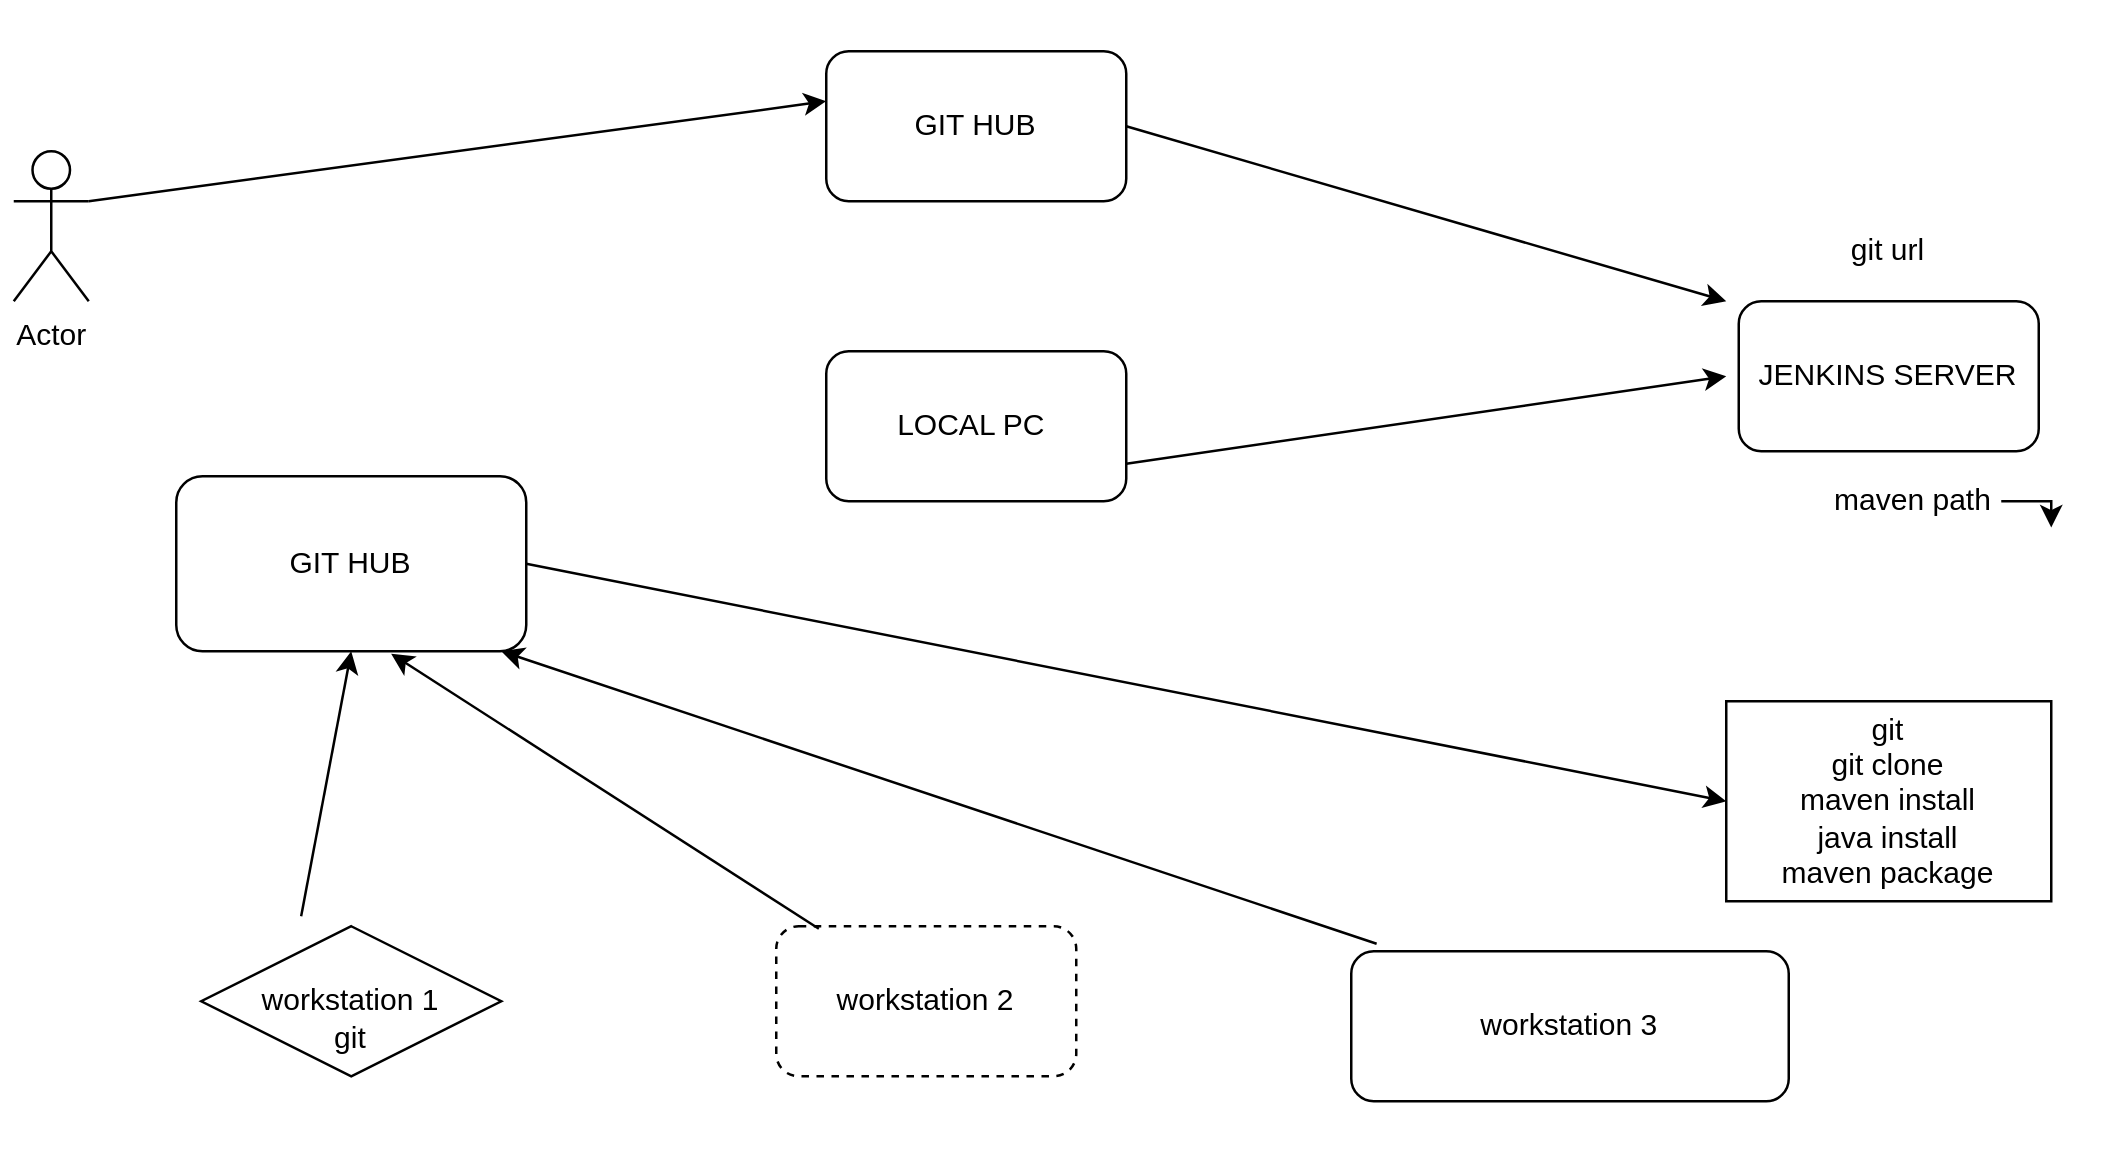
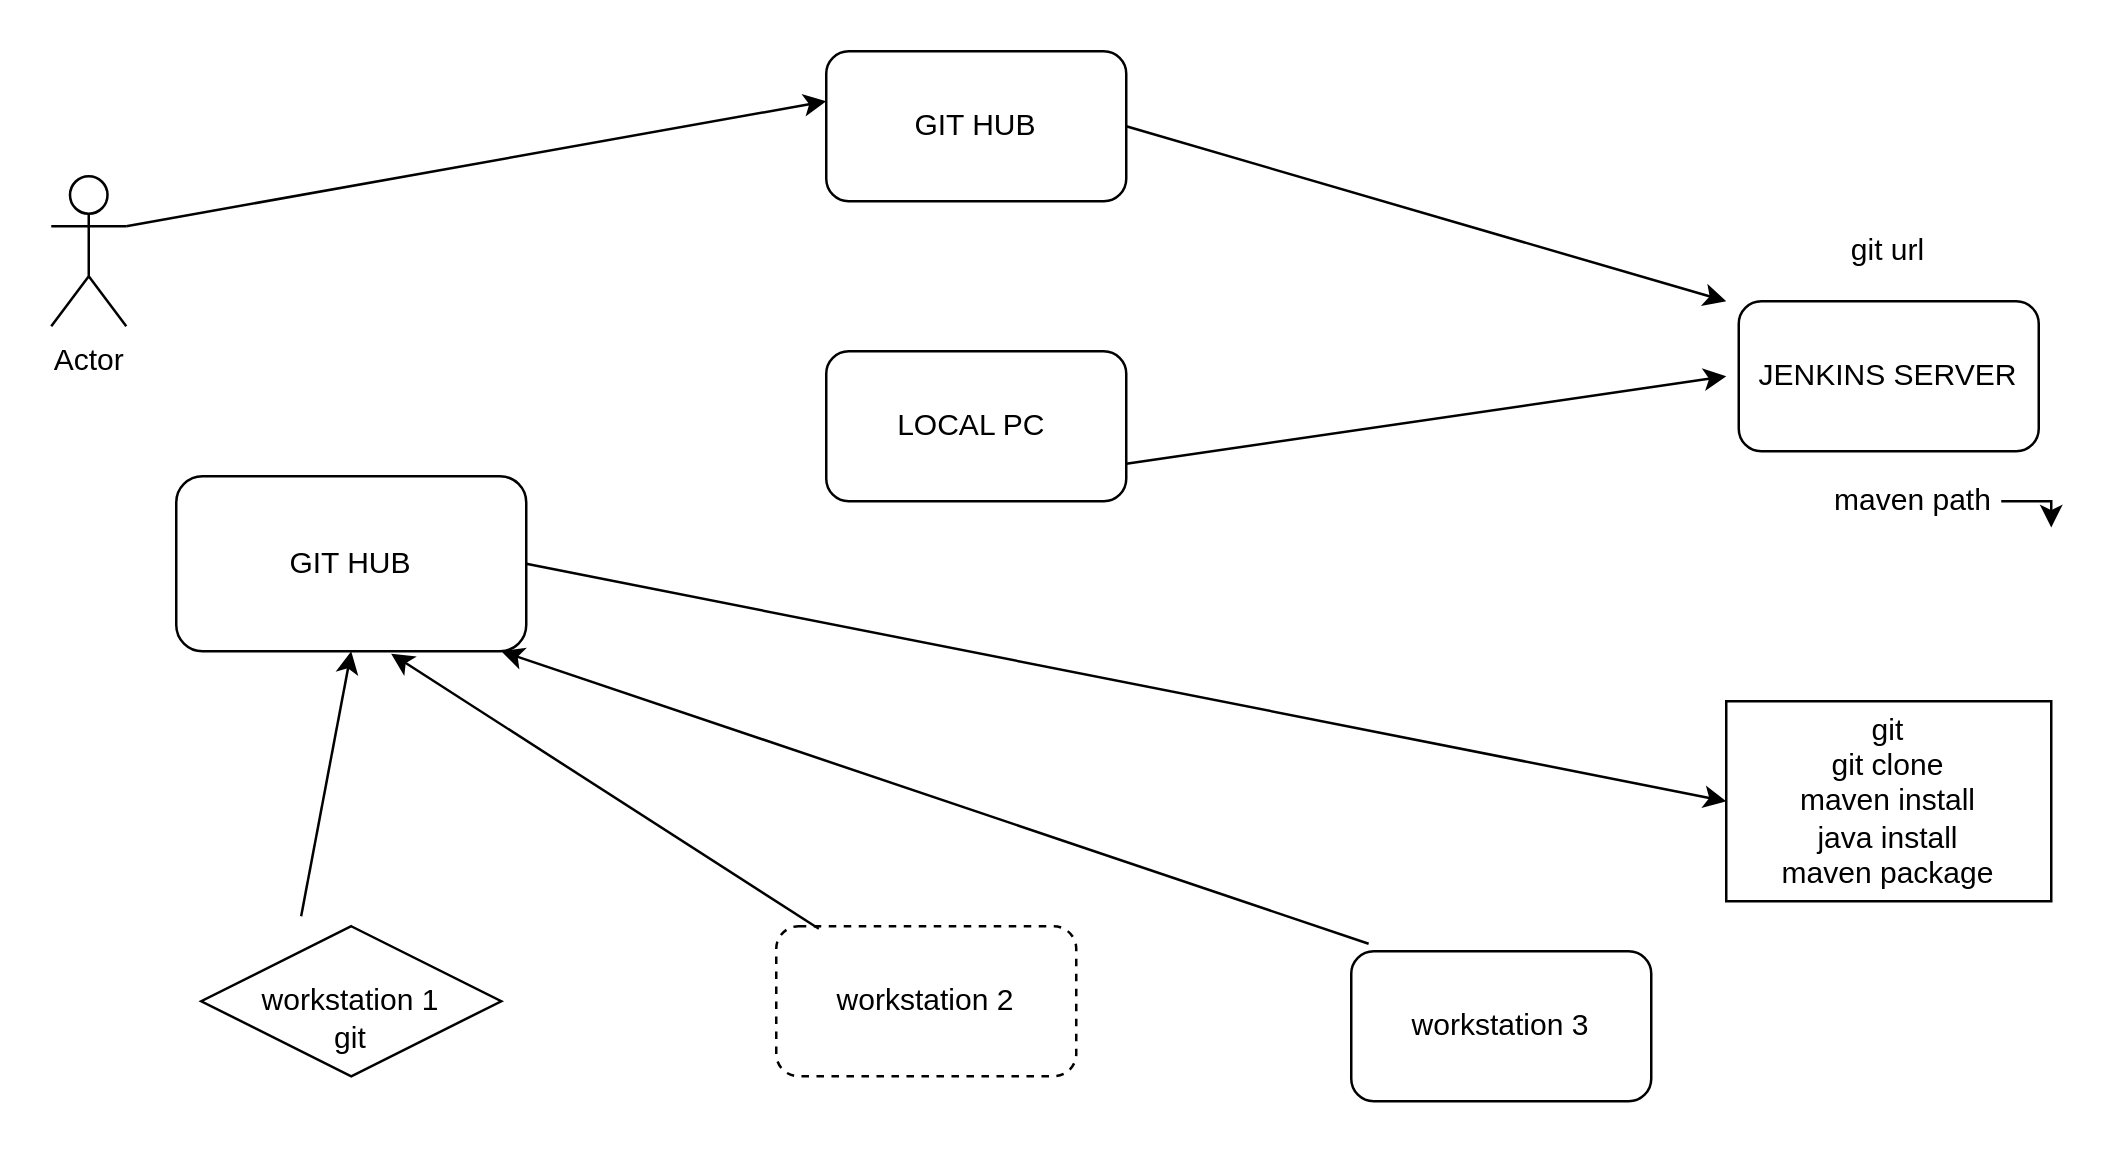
node "Actor": moved (51, 226) -> (89, 251)
node "workstation 3": size 438x150 -> 300x150
